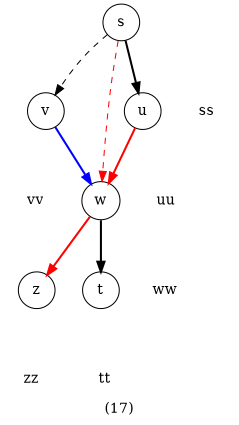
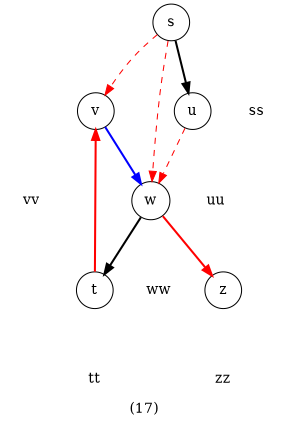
edge "s" -> "v": color black -> red
edge "u" -> "w": style bold -> dashed
edge "t" -> "v": added
